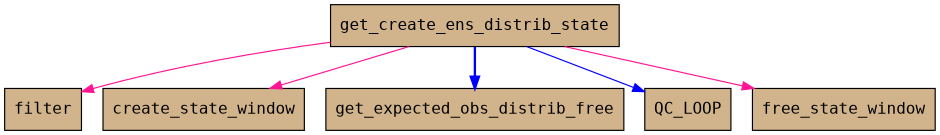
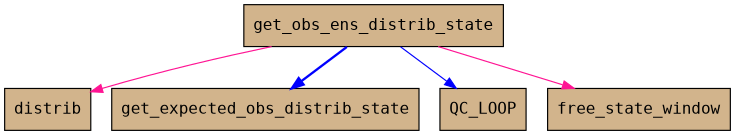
node "get_create_ens_distrib_state": label "get_create_ens_distrib_state" -> "get_obs_ens_distrib_state"
node "filter": label "filter" -> "distrib"
node "create_state_window": removed
node "get_expected_obs_distrib_free": label "get_expected_obs_distrib_free" -> "get_expected_obs_distrib_state"
